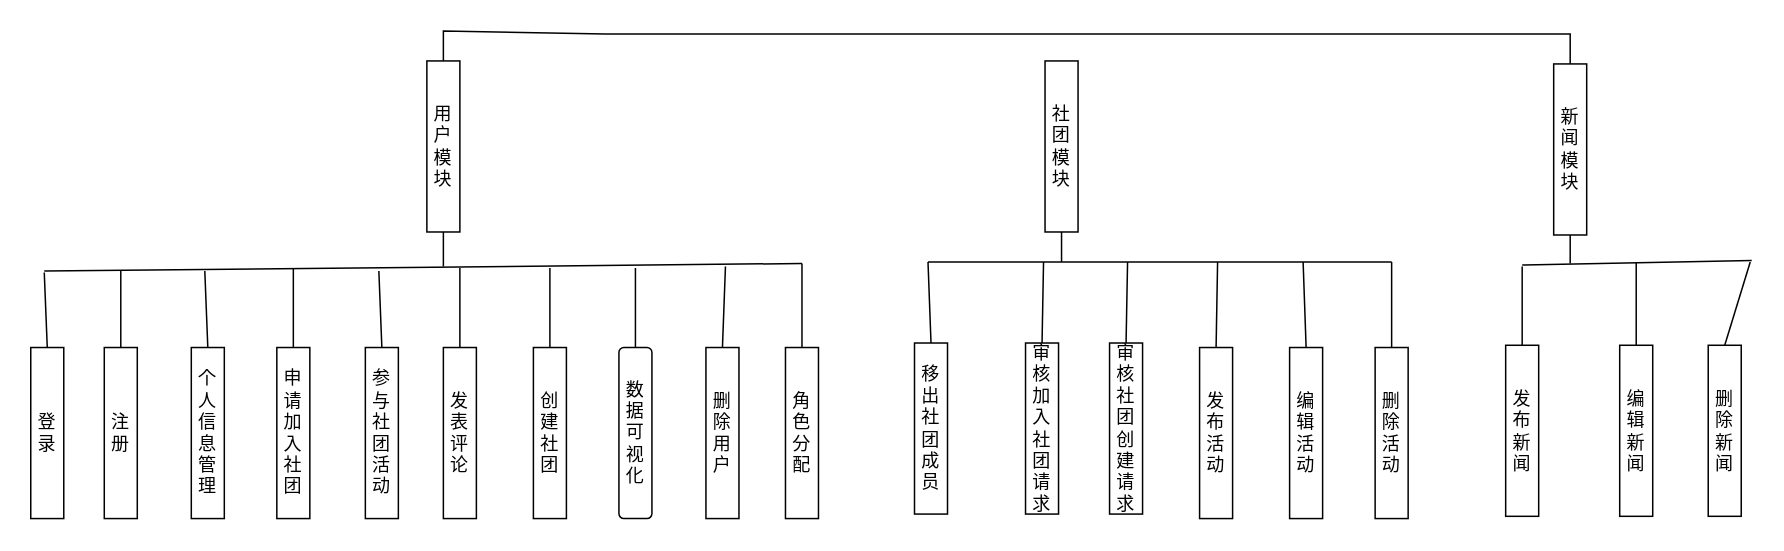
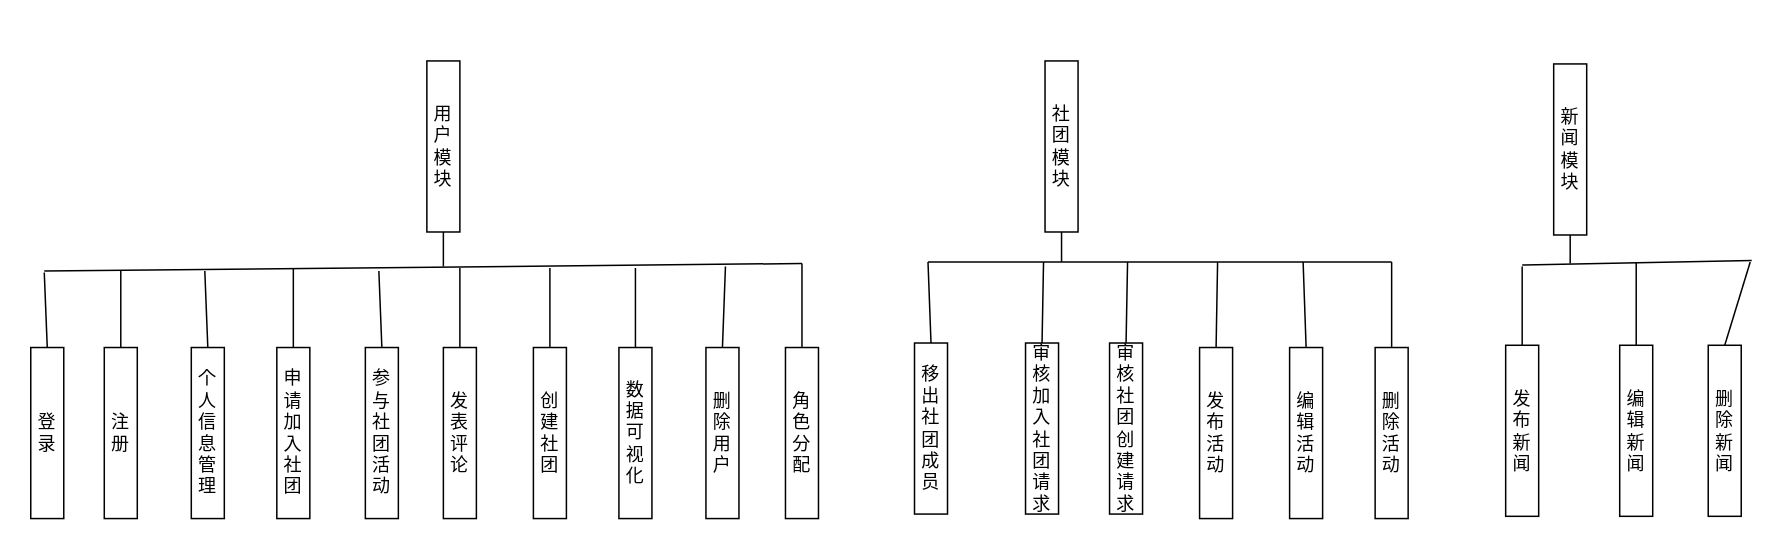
edge "用户模块" -- "新闻模块": removed
node "数据可视化": shape rounded rectangle -> rectangle
